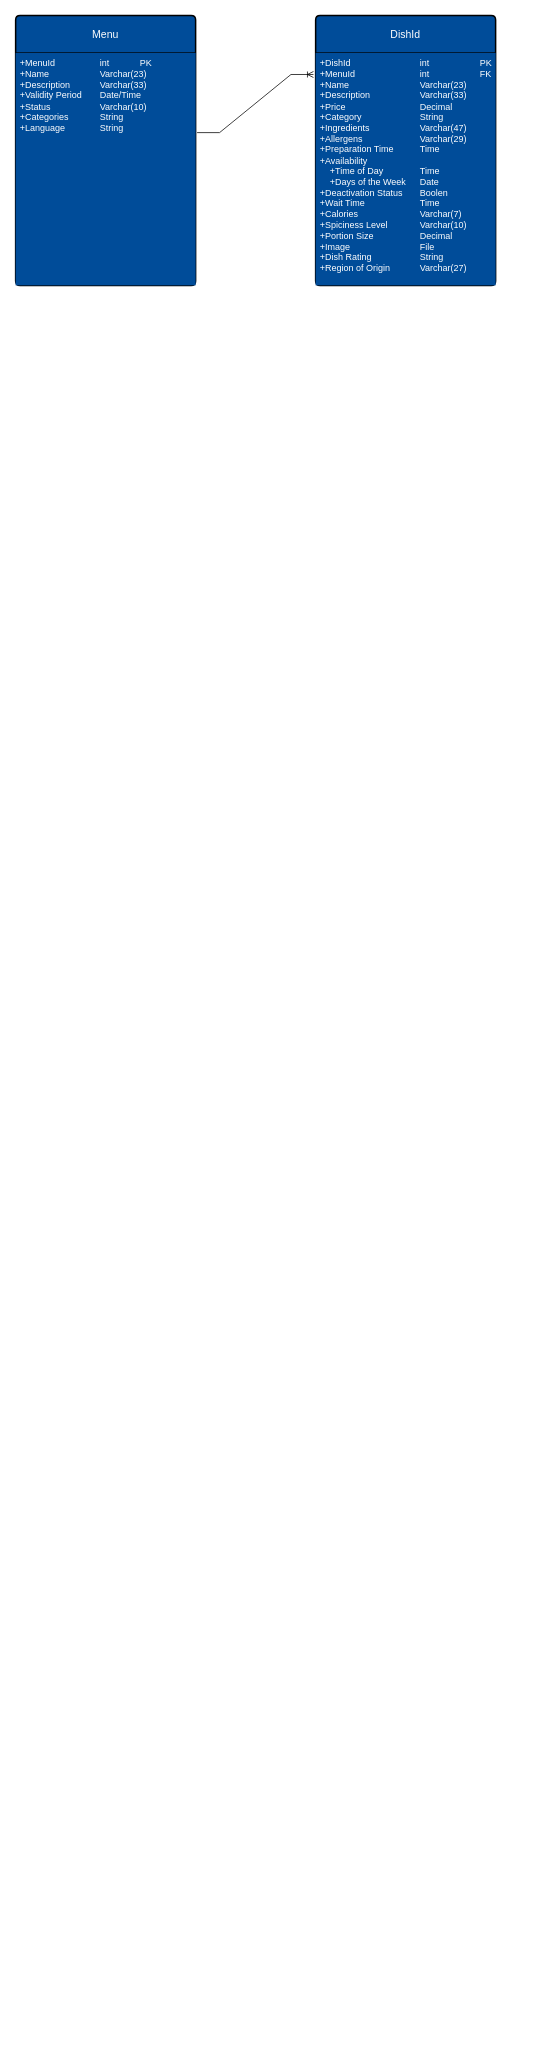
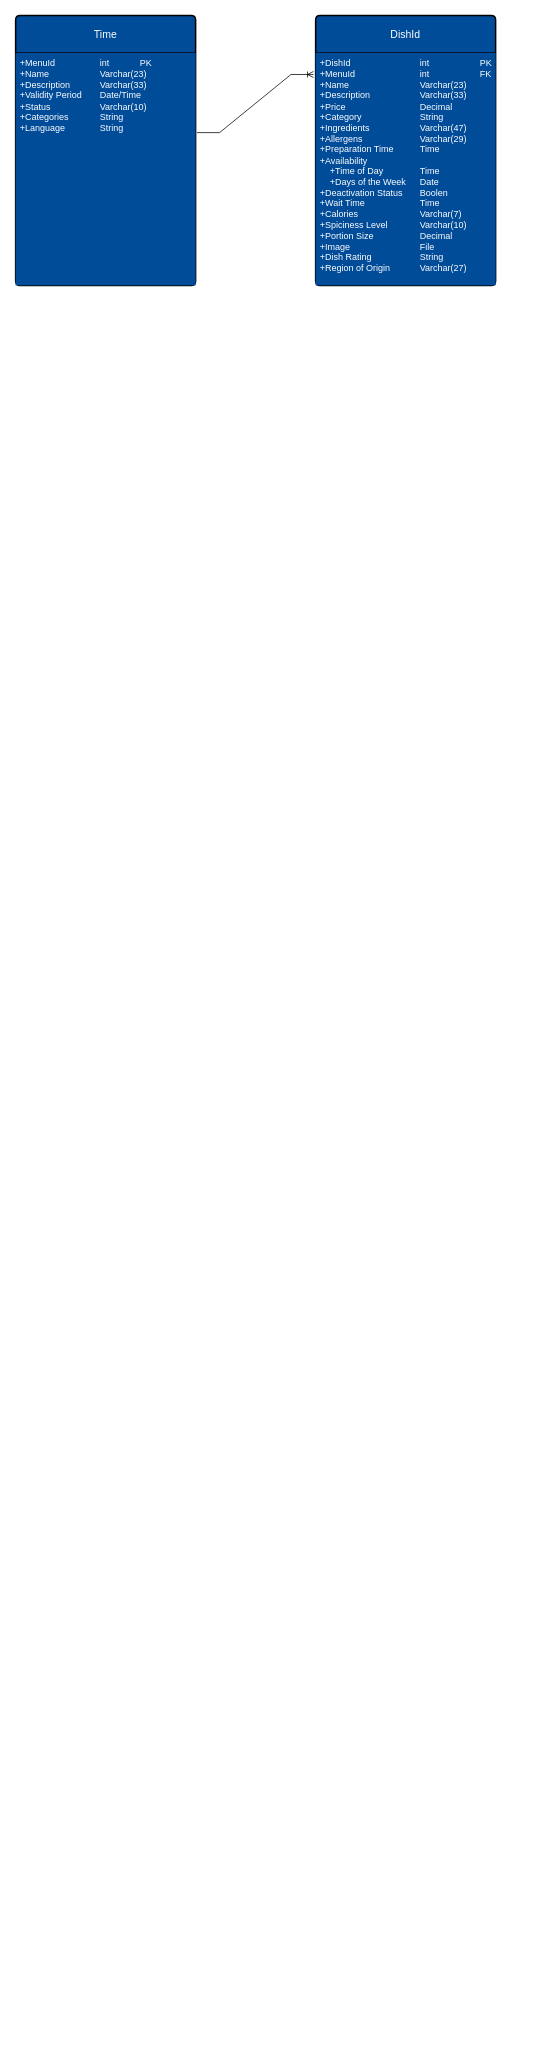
node "Menu": label "Menu" -> "Time"
